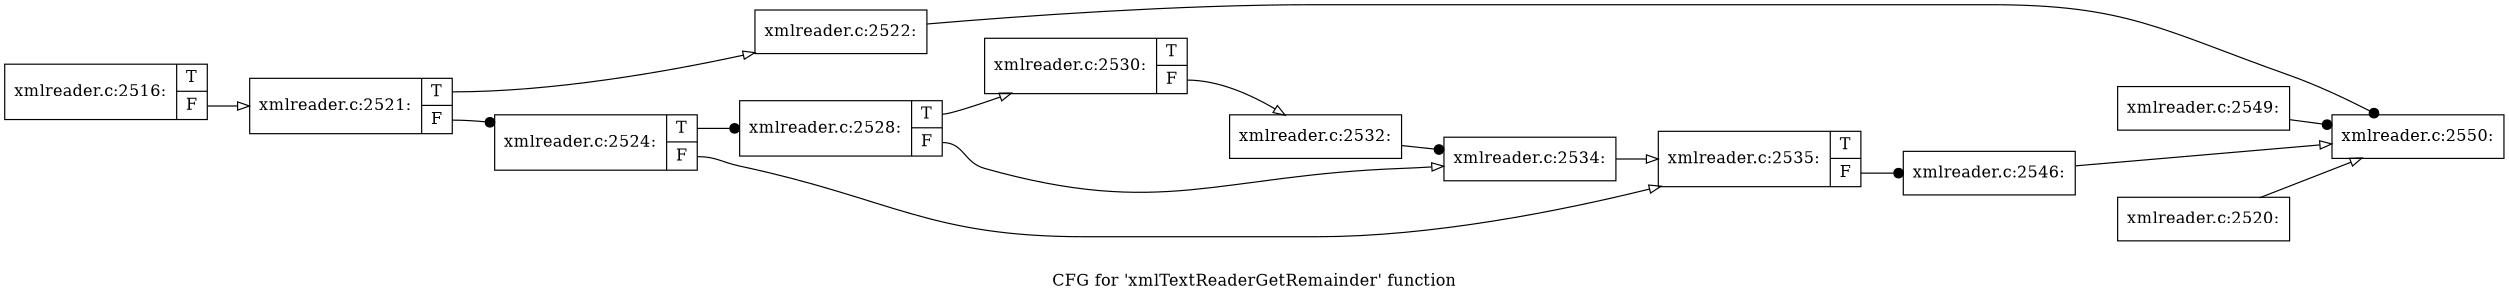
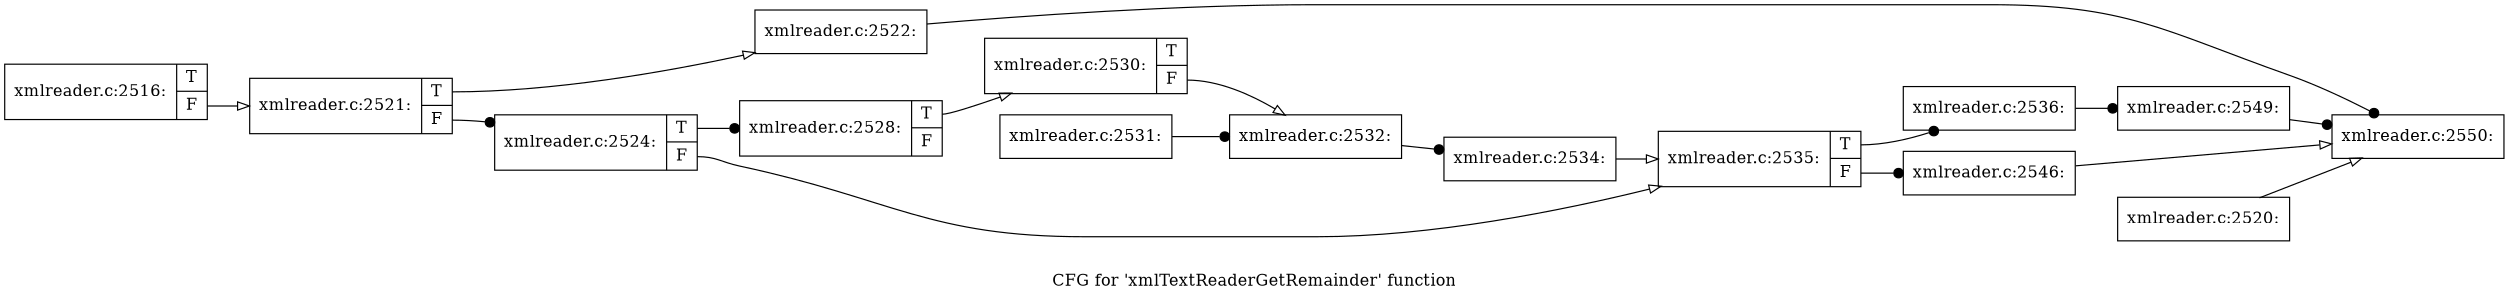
node "xmlreader.c:2536:": added
node "xmlreader.c:2531:": added
edge "xmlreader.c:2528:" -> "xmlreader.c:2534:": removed
